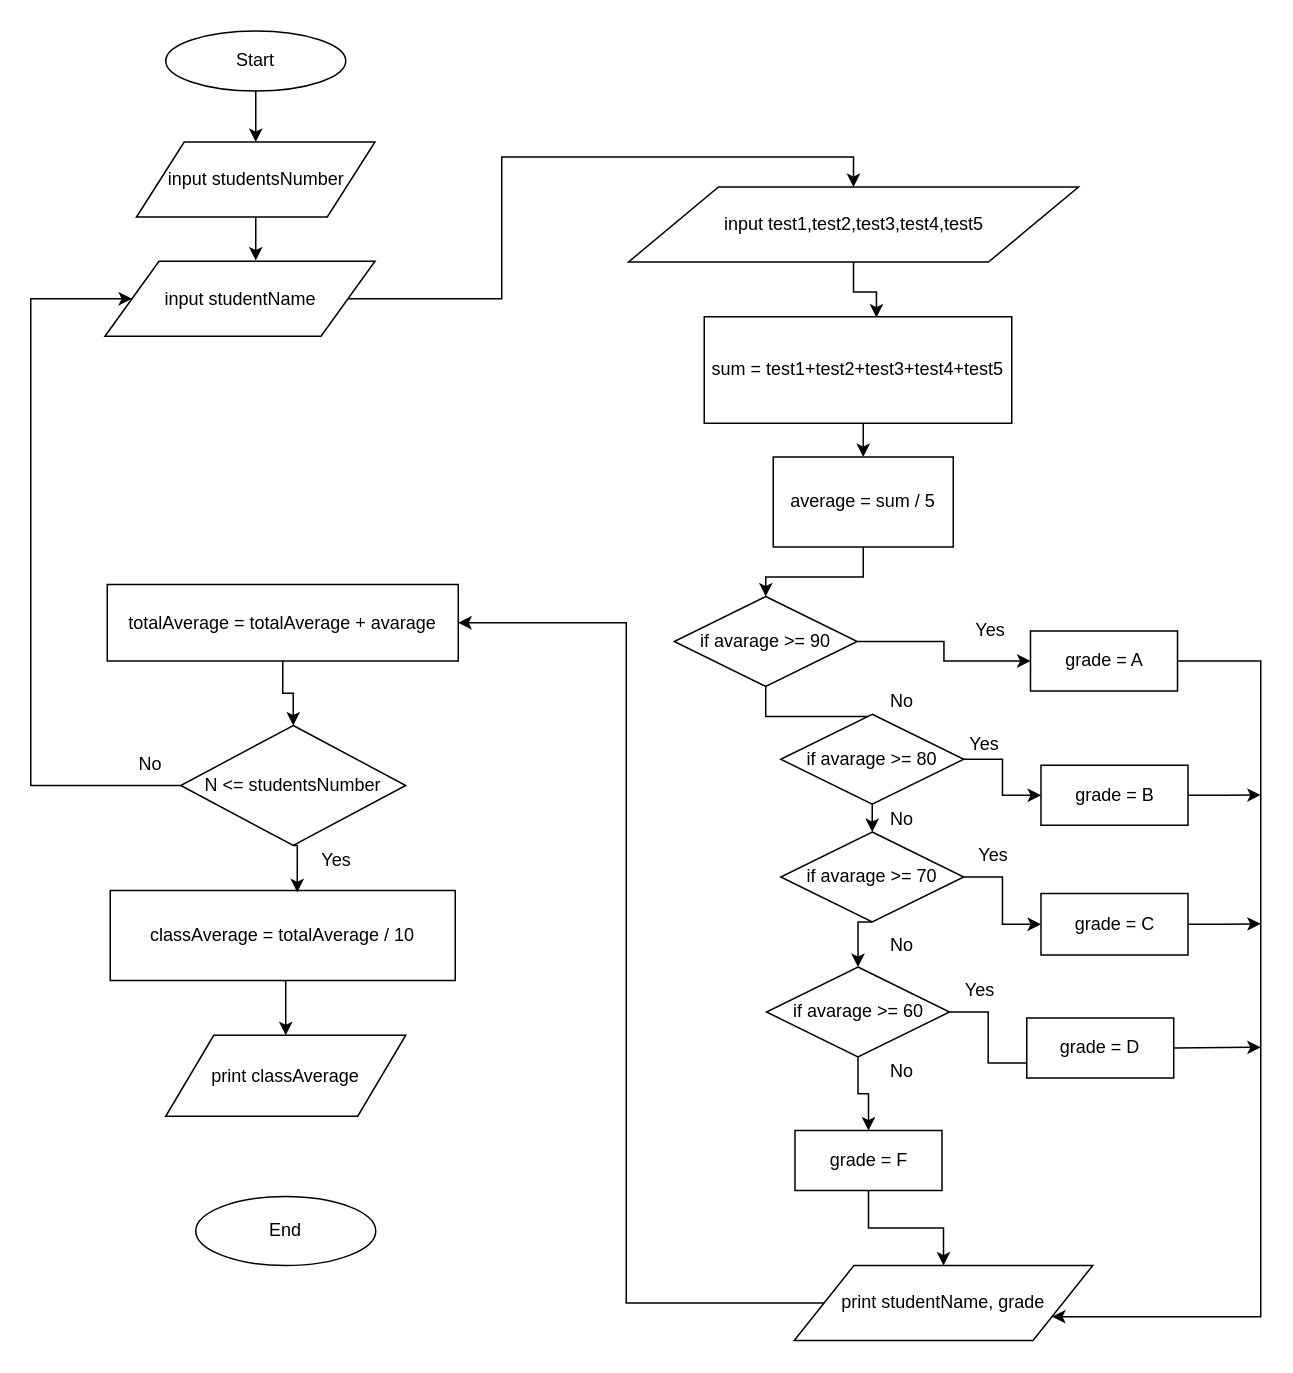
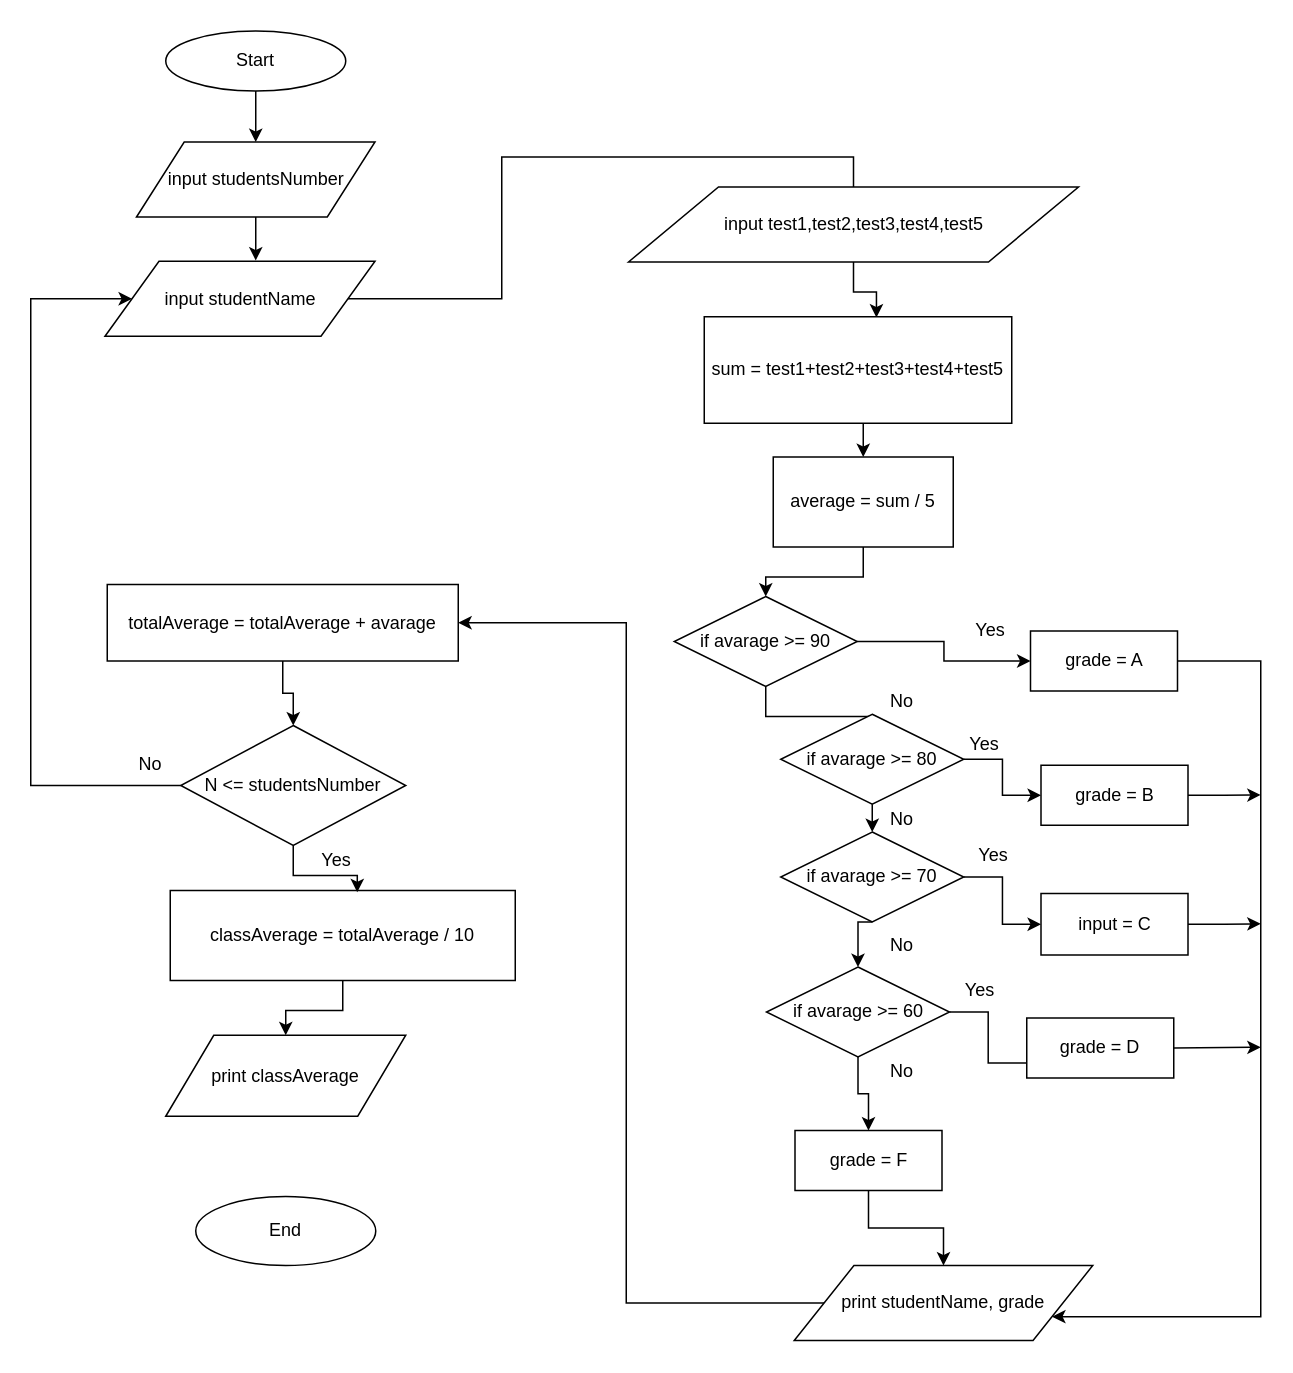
edge "input studentName" -> "input test1,test2,test3,test4,test5": arrowhead classic -> none
node "grade = C": label "grade = C" -> "input = C"
node "classAverage = totalAverage / 10": moved (283, 935) -> (343, 935)
